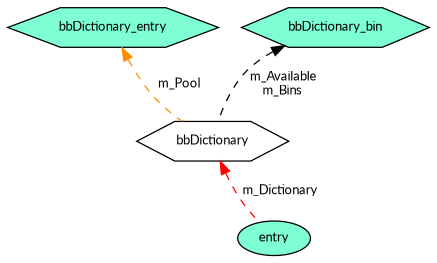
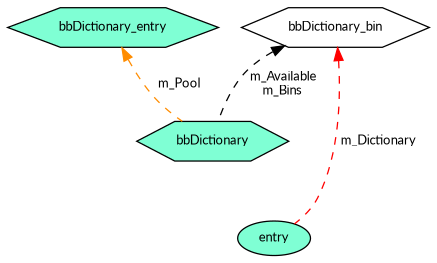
node "bbDictionary_bin": fillcolor aquamarine -> white
node "bbDictionary": fillcolor white -> aquamarine
edge "entry" -> "bbDictionary": now "entry" -> "bbDictionary_bin"
